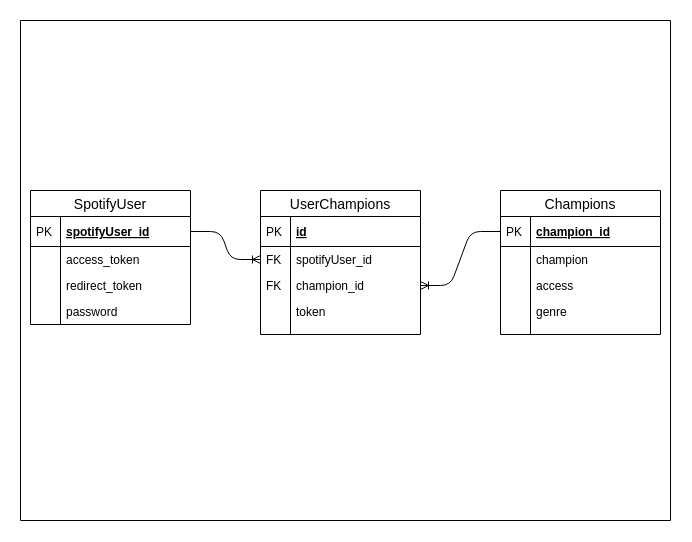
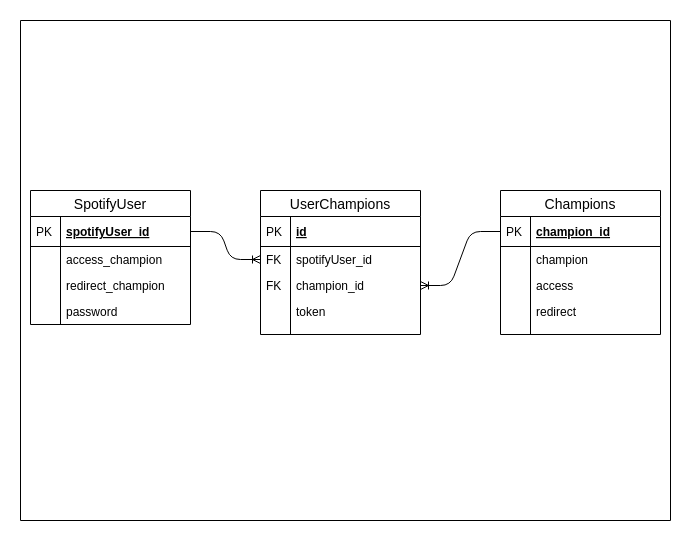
node "access_token": label "access_token" -> "access_champion"
node "redirect_token": label "redirect_token" -> "redirect_champion"
node "genre": label "genre" -> "redirect"
